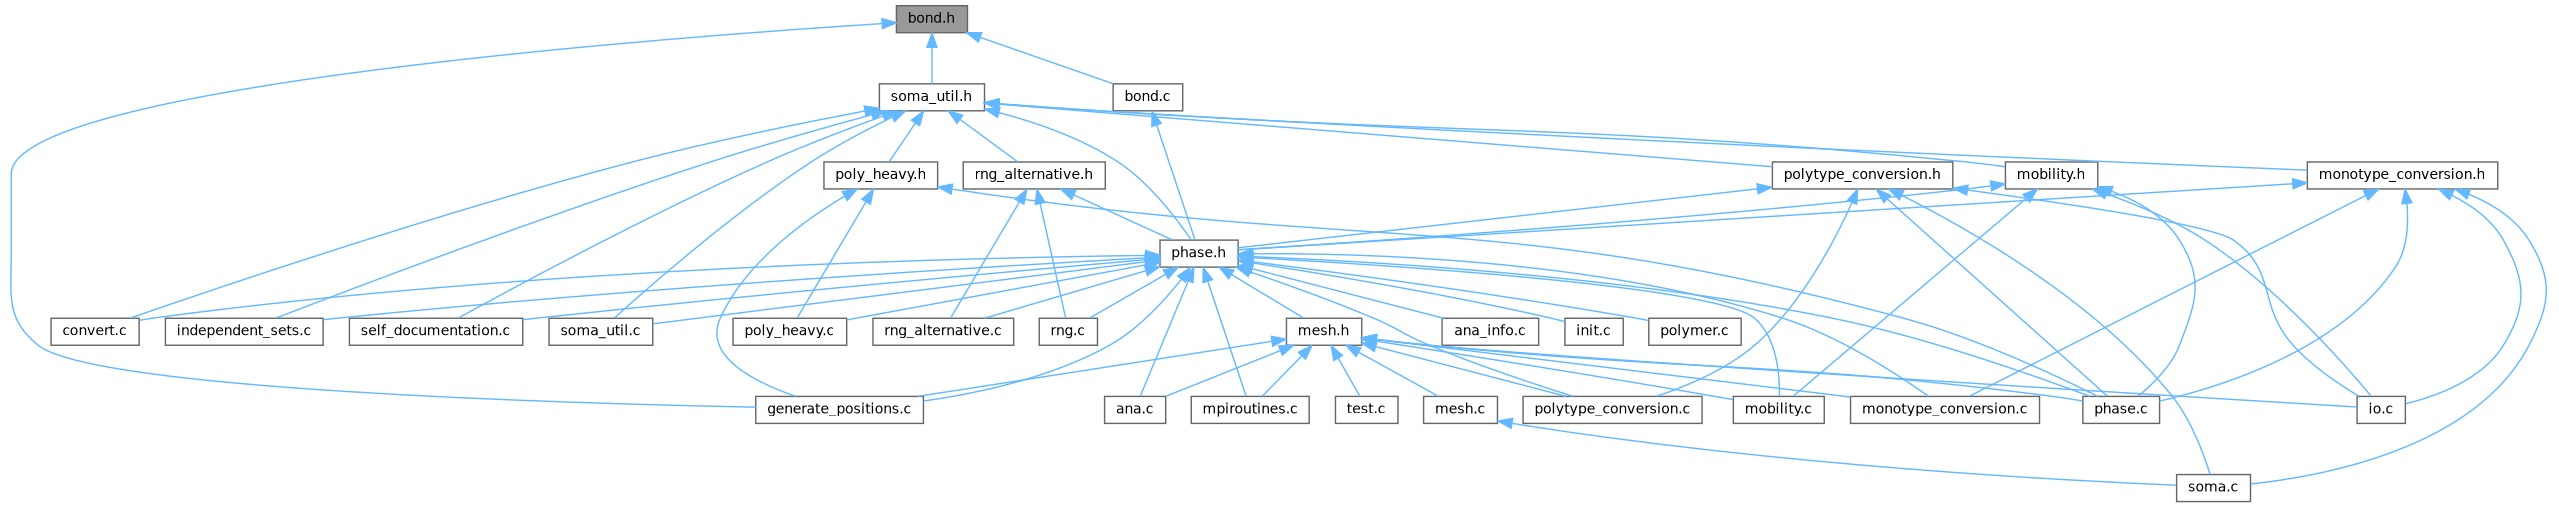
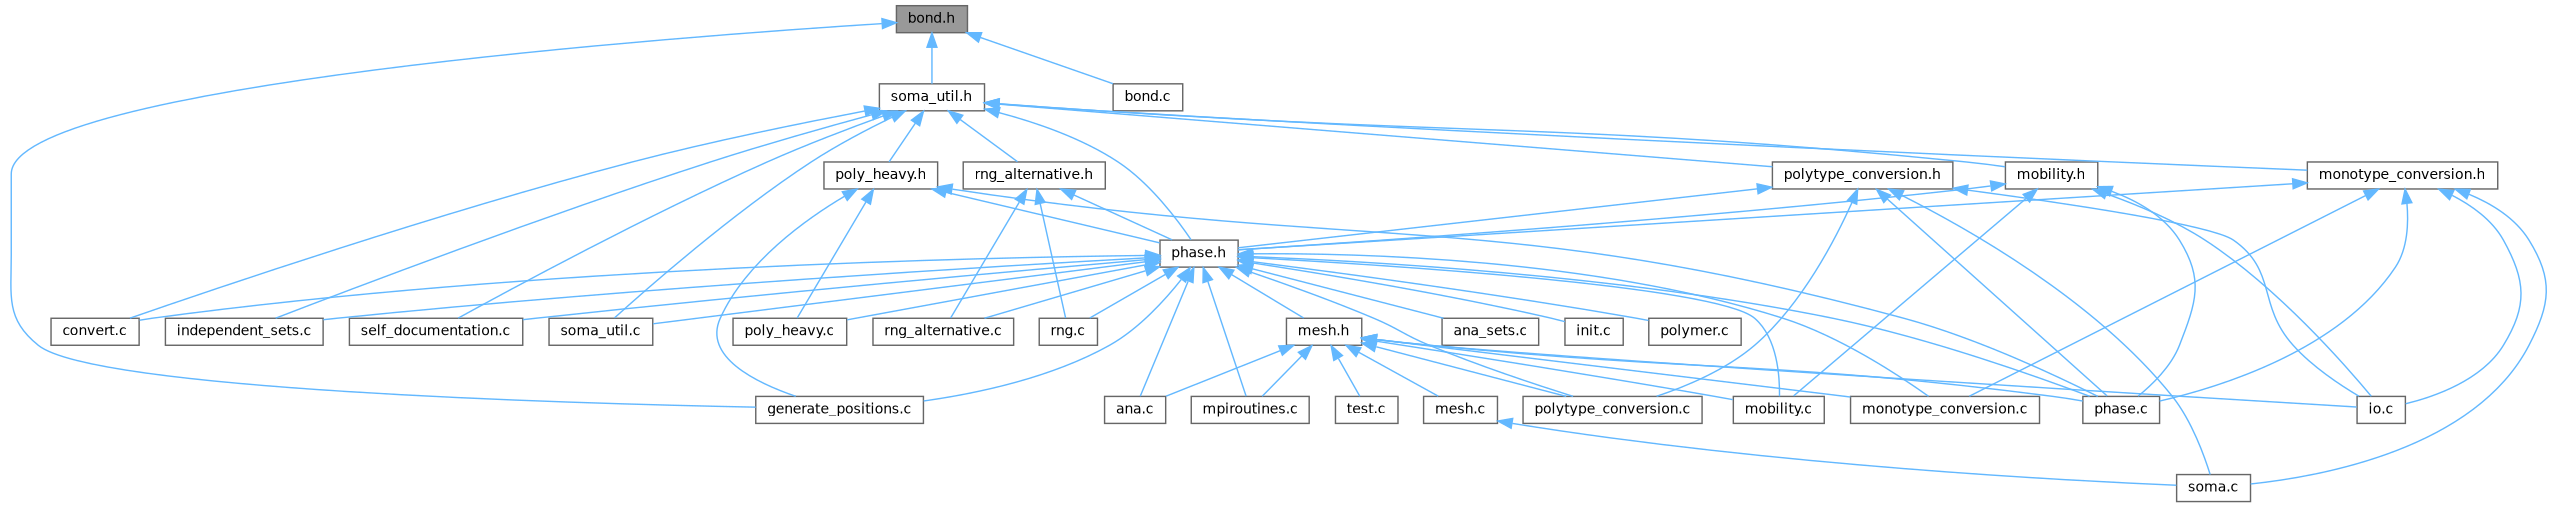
edge "phase.h" -> "bond.c": now "phase.h" -> "poly_heavy.h"
node "ana_info.c": label "ana_info.c" -> "ana_sets.c"
edge "generate_positions.c" -> "mesh.h": removed
